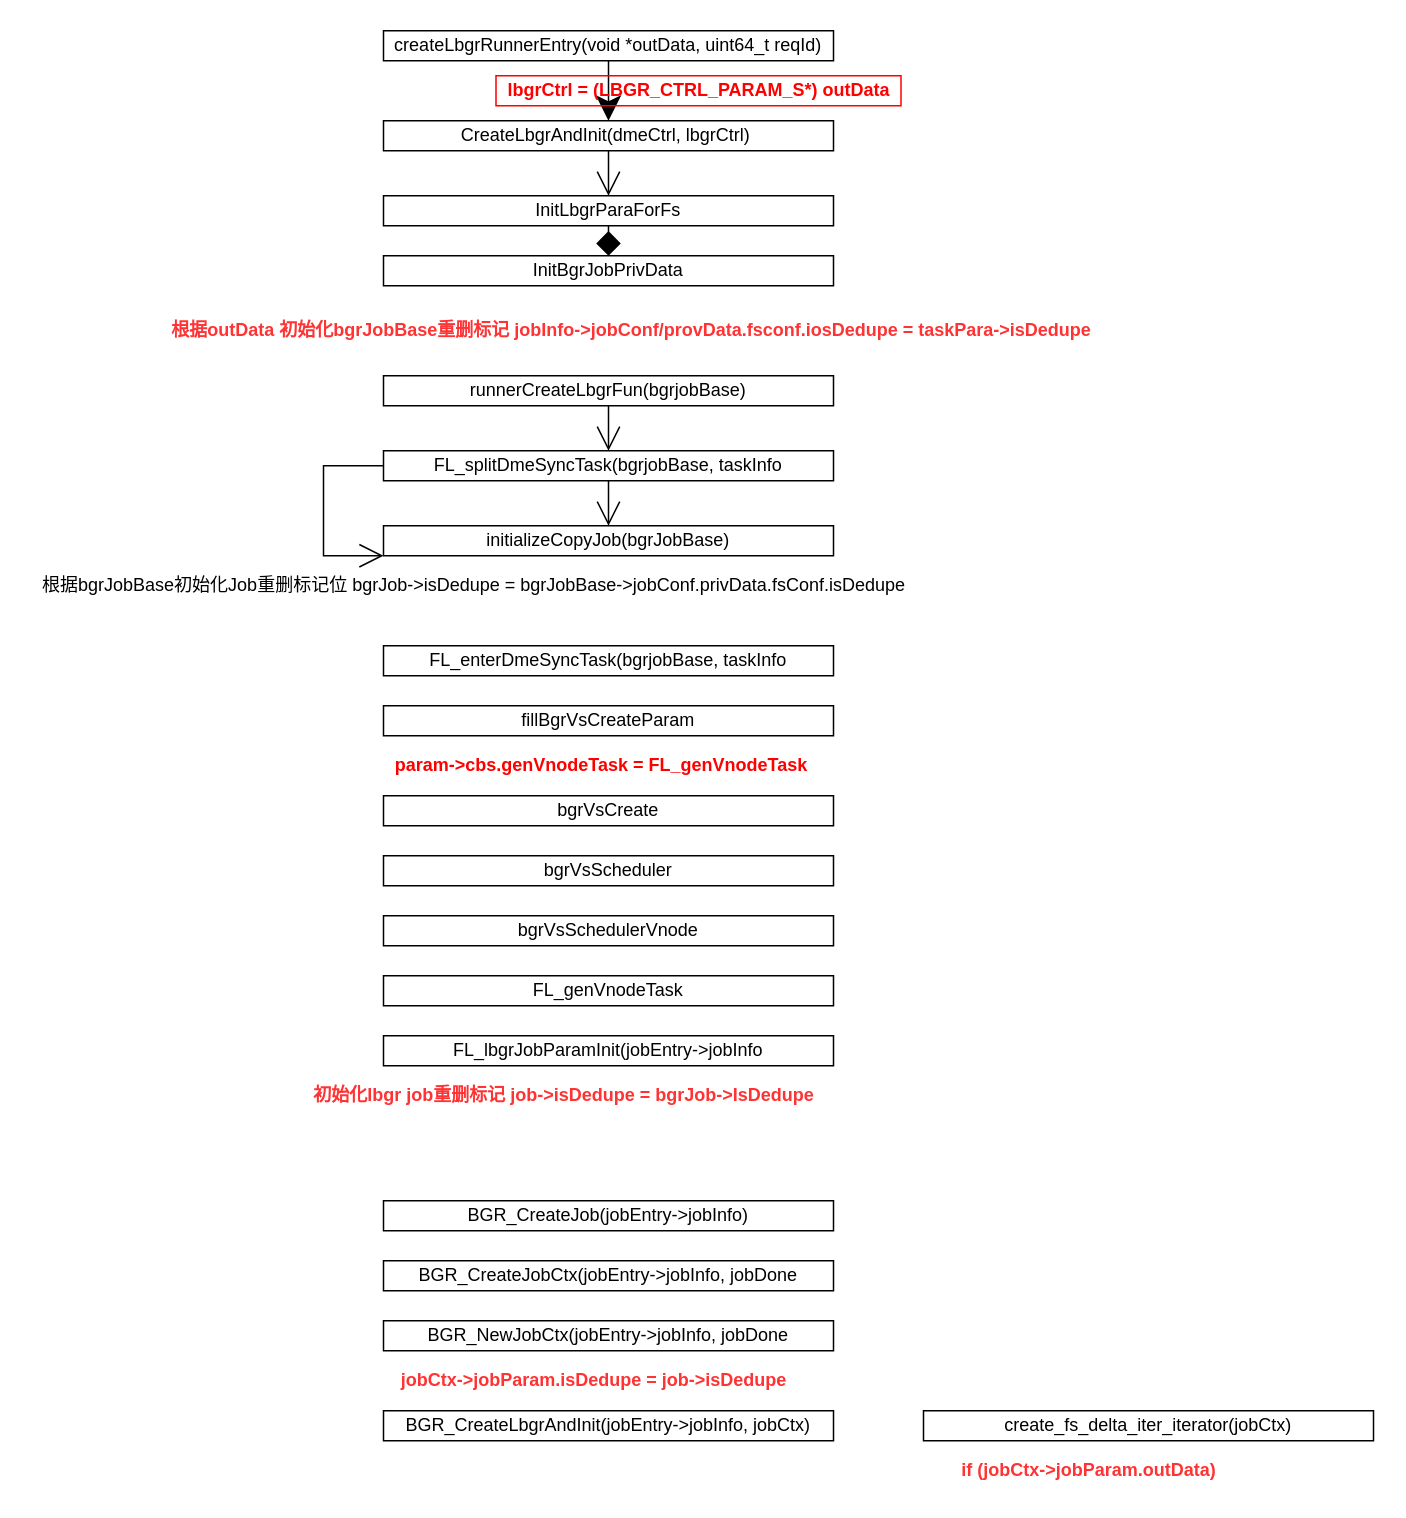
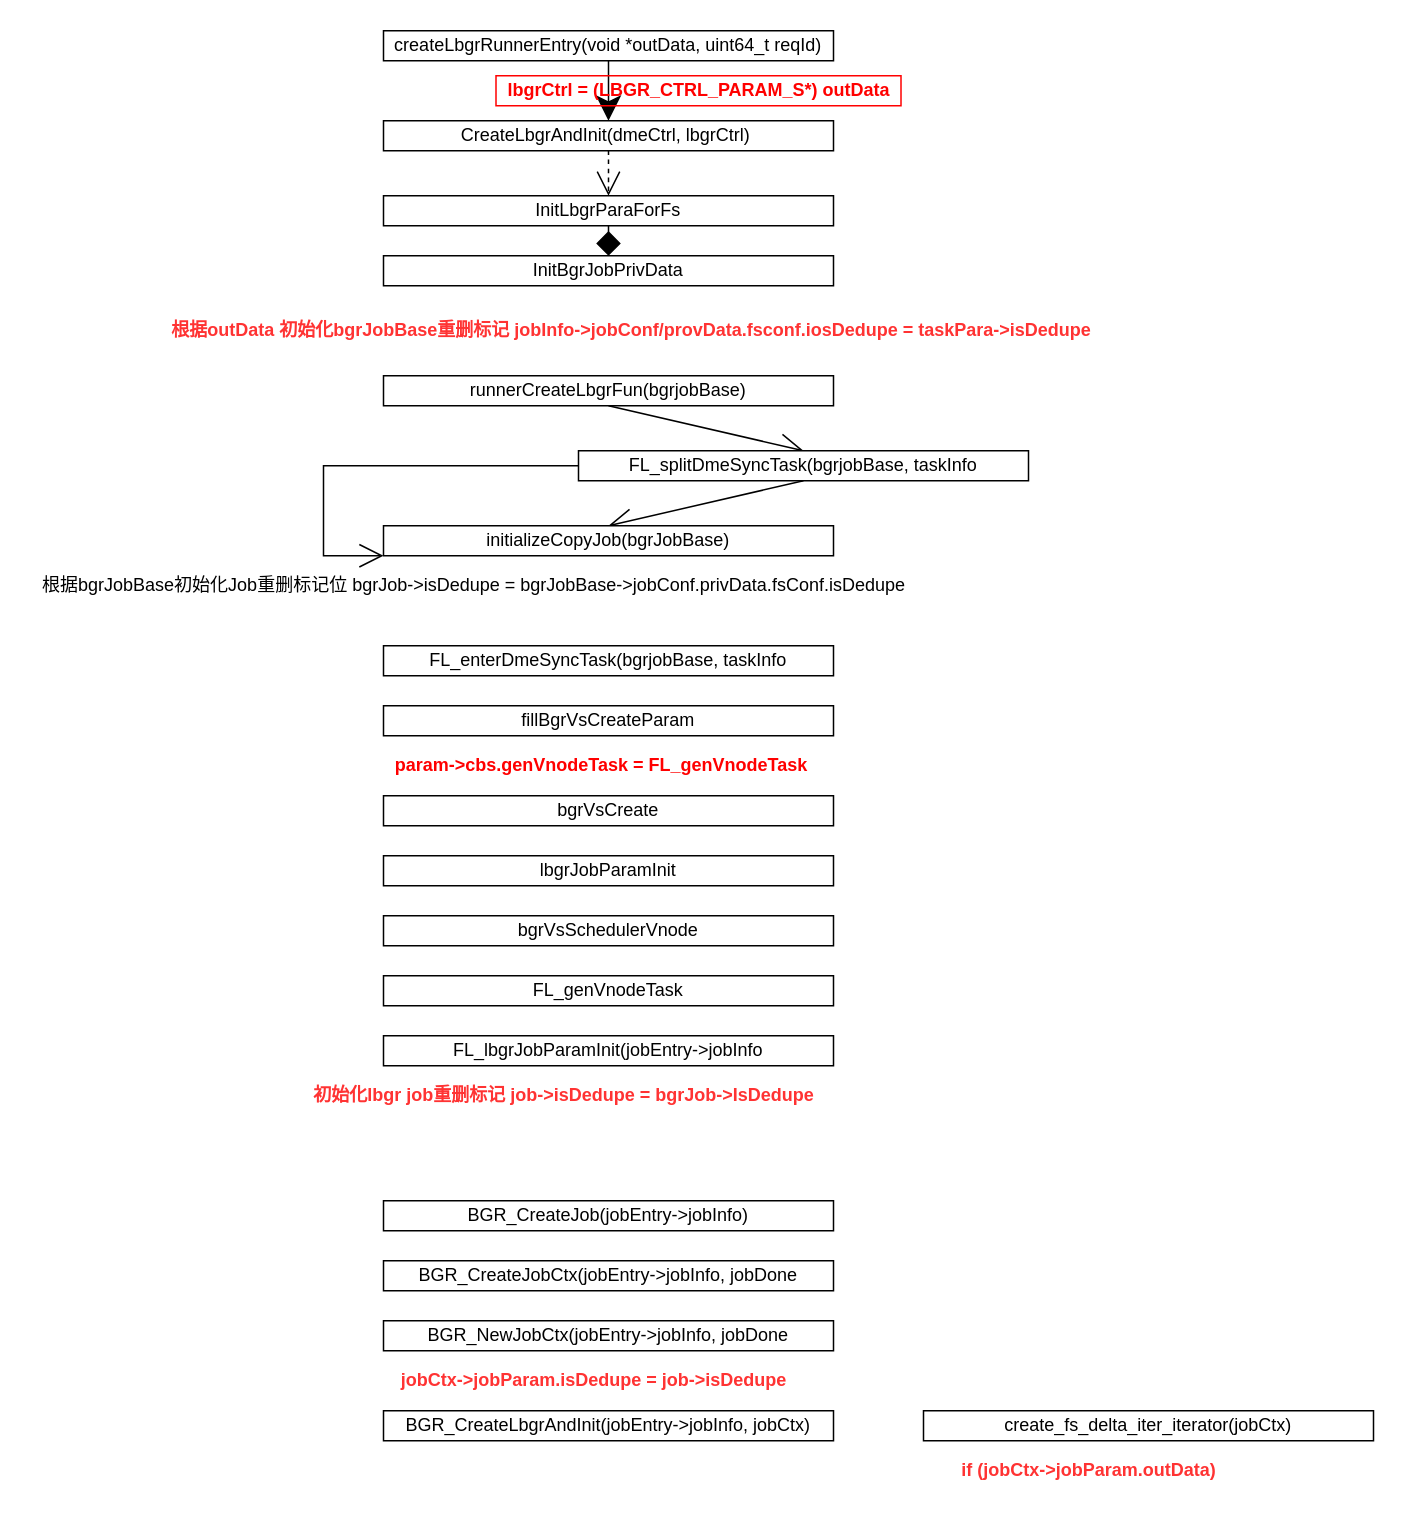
edge "CreateLbgrAndInit(dmeCtrl, lbgrCtrl)" -> "InitLbgrParaForFs": style solid -> dashed
node "FL_splitDmeSyncTask(bgrjobBase, taskInfo": moved (608, 466) -> (803, 466)
node "bgrVsScheduler": label "bgrVsScheduler" -> "lbgrJobParamInit"
